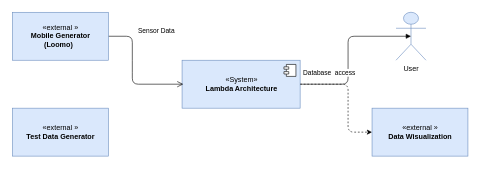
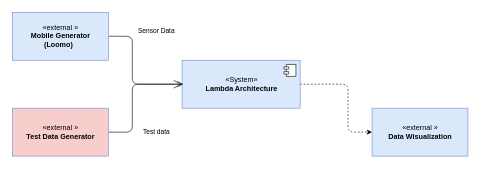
node "User": removed
edge "«System» Lambda Architecture" -> "User": removed, label "Database access"
edge "«external » Test Data Generator" -> "«System» Lambda Architecture": added, label "Test data"
node "«external » Test Data Generator": fillcolor #dae8fc -> #f8cecc
